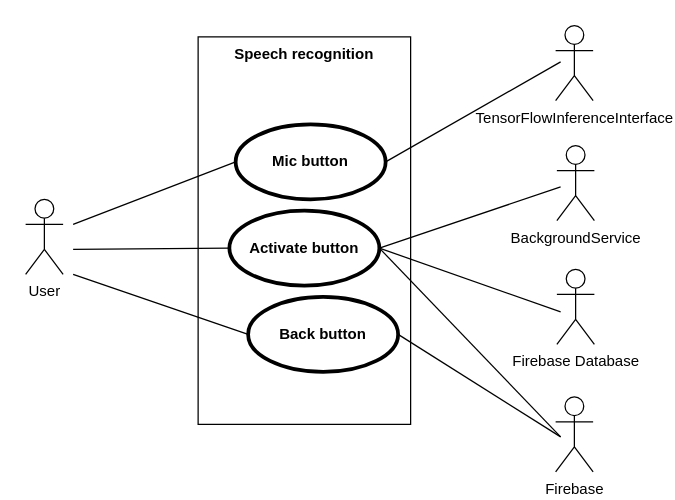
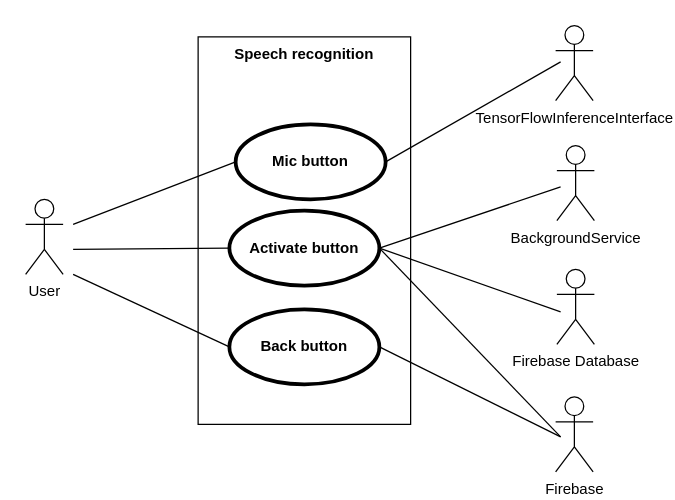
node "Back button": moved (323, 334) -> (304, 347)
